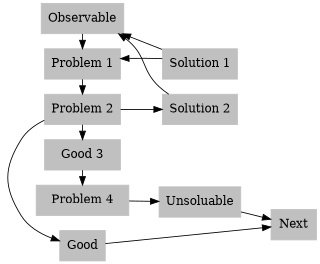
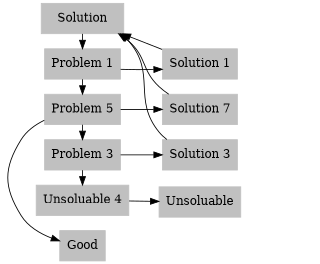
node "Observable": label "Observable" -> "Solution"
edge "Solution 1" -> "Problem 1": reversed
node "Problem 2": label "Problem 2" -> "Problem 5"
node "Solution 2": label "Solution 2" -> "Solution 7"
node "Good 3": label "Good 3" -> "Problem 3"
node "Solution 3": added
node "Problem 4": label "Problem 4" -> "Unsoluable 4"
node "Next": removed
